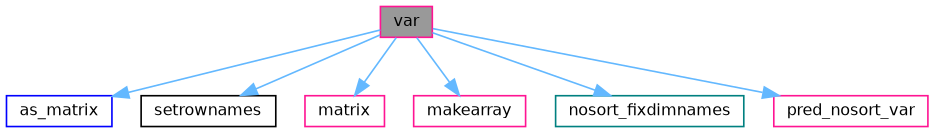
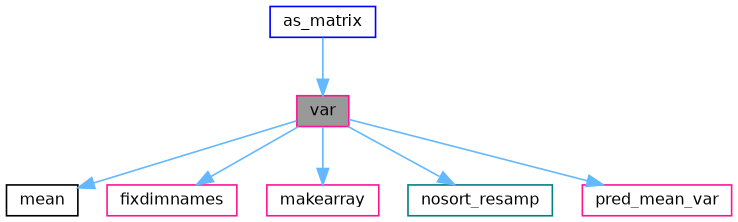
edge "var" -> "as_matrix": reversed
node "setrownames": label "setrownames" -> "mean"
node "matrix": label "matrix" -> "fixdimnames"
node "nosort_fixdimnames": label "nosort_fixdimnames" -> "nosort_resamp"
node "pred_nosort_var": label "pred_nosort_var" -> "pred_mean_var"
